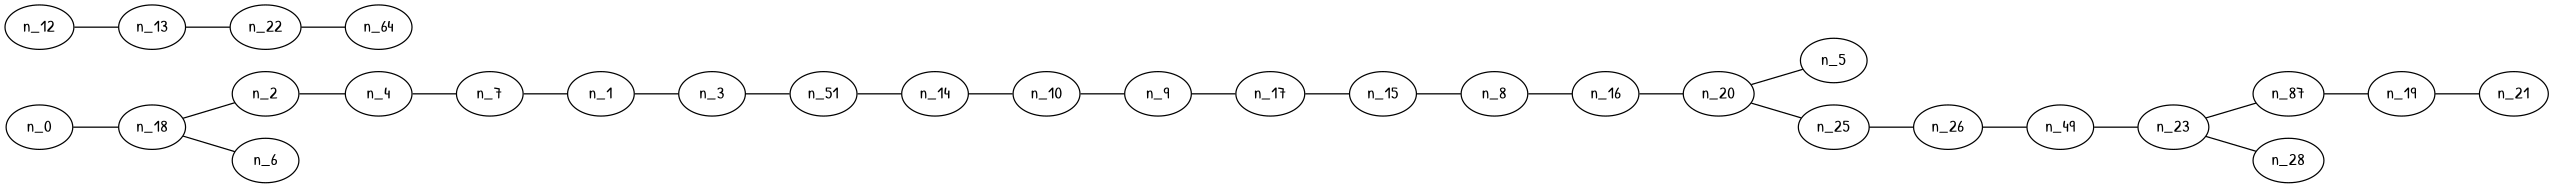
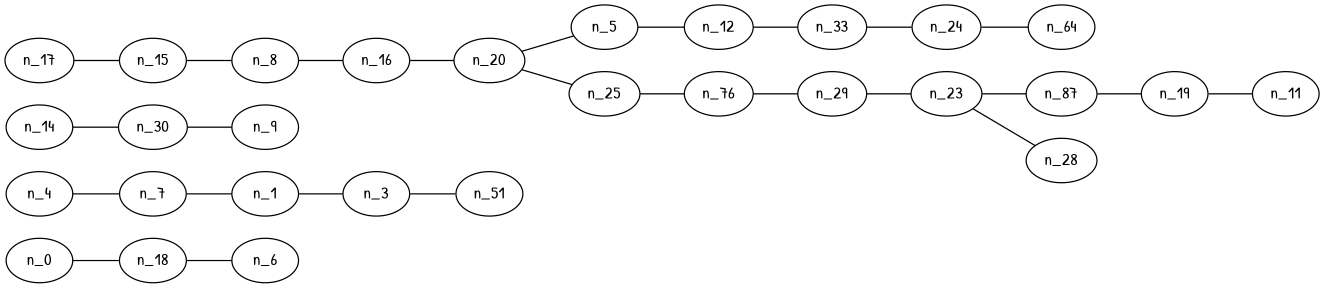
node "n_13": label "n_13" -> "n_33"
node "n_22": label "n_22" -> "n_24"
edge "n_5" -- "n_12": added
node "n_2": removed
edge "n_51" -- "n_14": removed
node "n_10": label "n_10" -> "n_30"
edge "n_9" -- "n_17": removed
node "n_21": label "n_21" -> "n_11"
node "n_26": label "n_26" -> "n_76"
node "n_49": label "n_49" -> "n_29"
